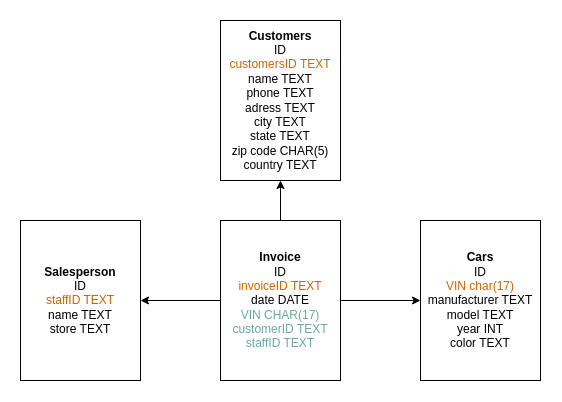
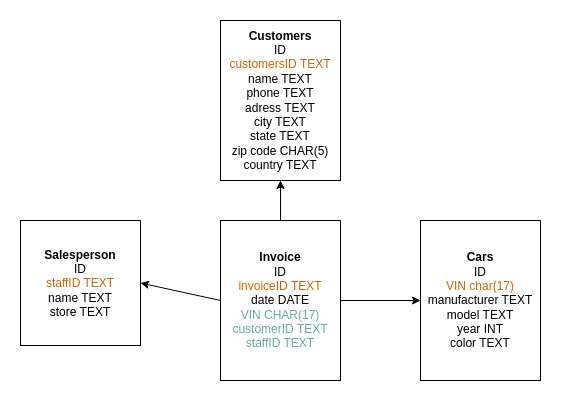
node "Salesperson ID staffID TEXT name TEXT store TEXT": size 120x160 -> 120x125
